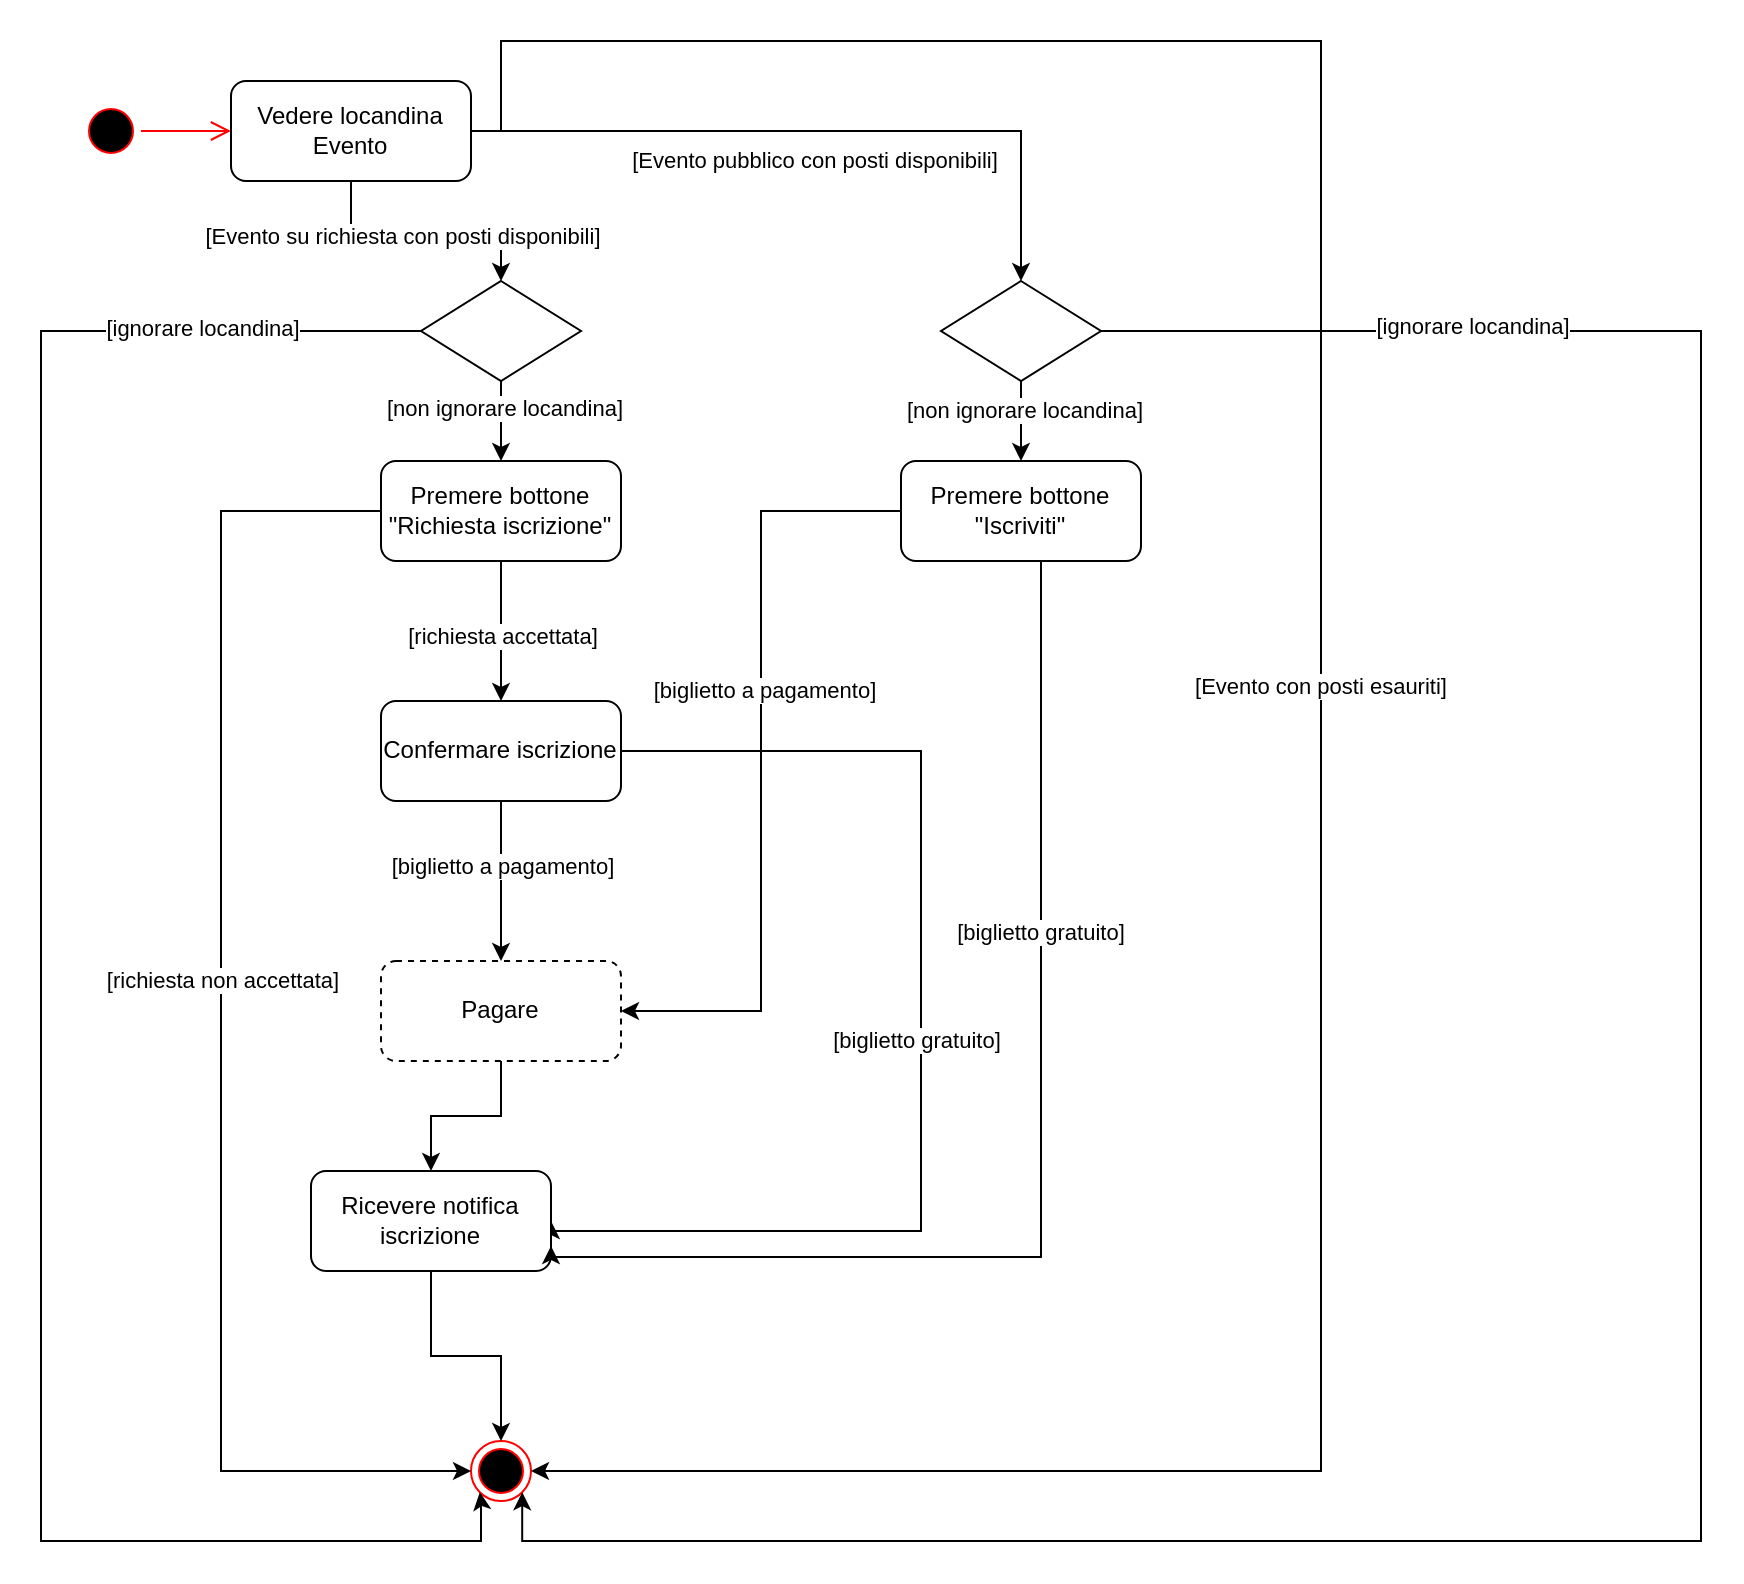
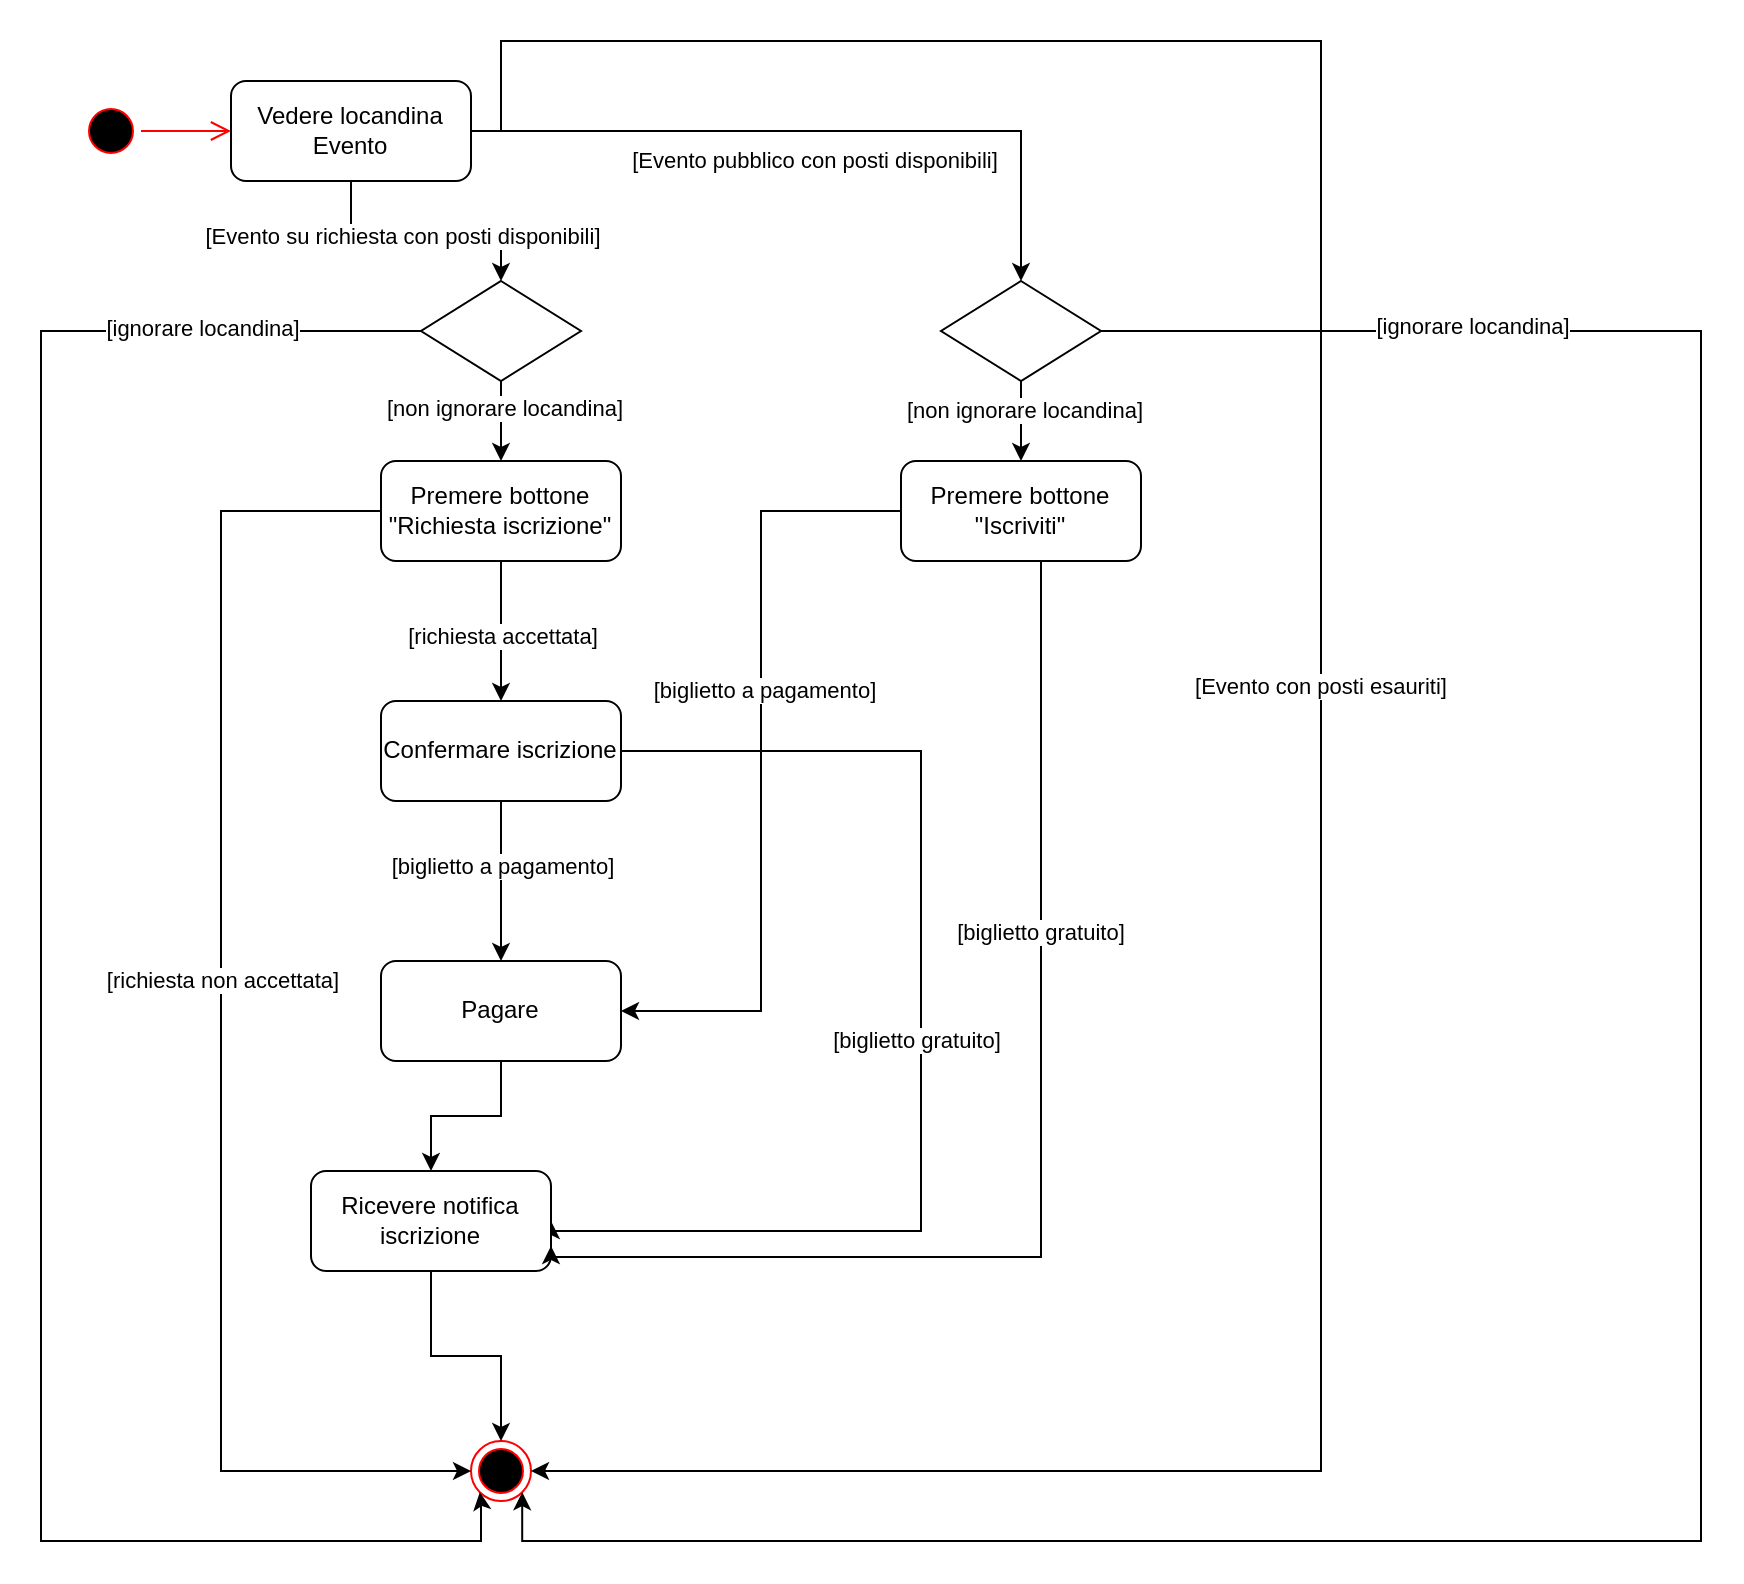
node "Pagare": style dashed -> solid
